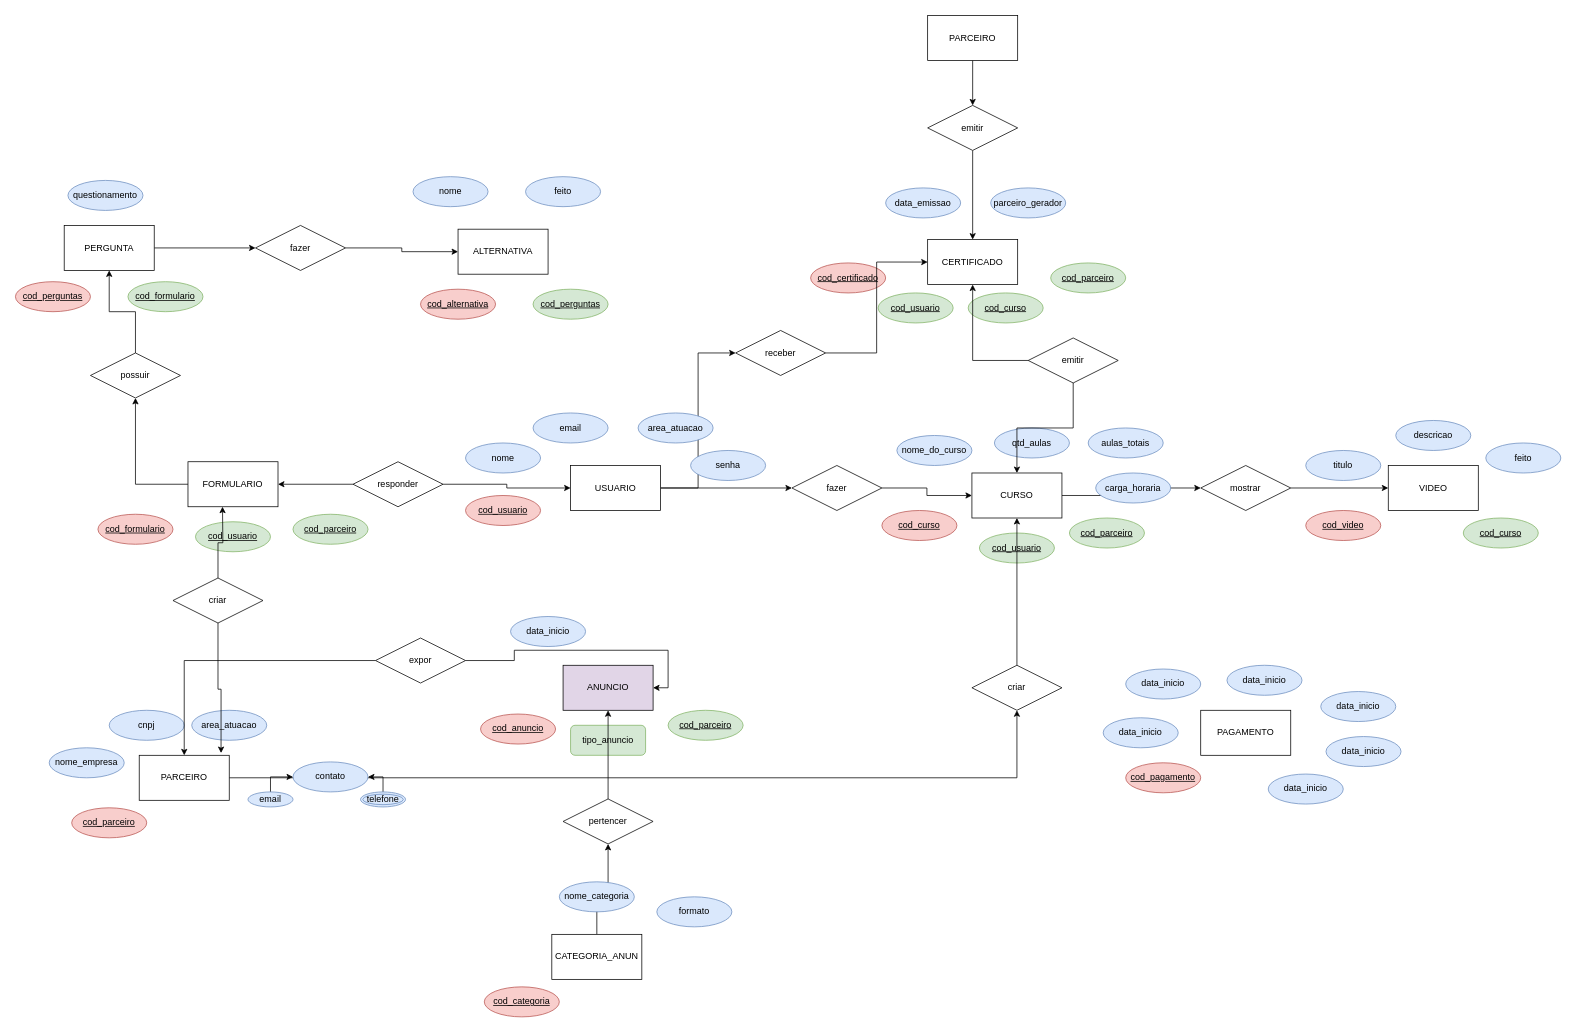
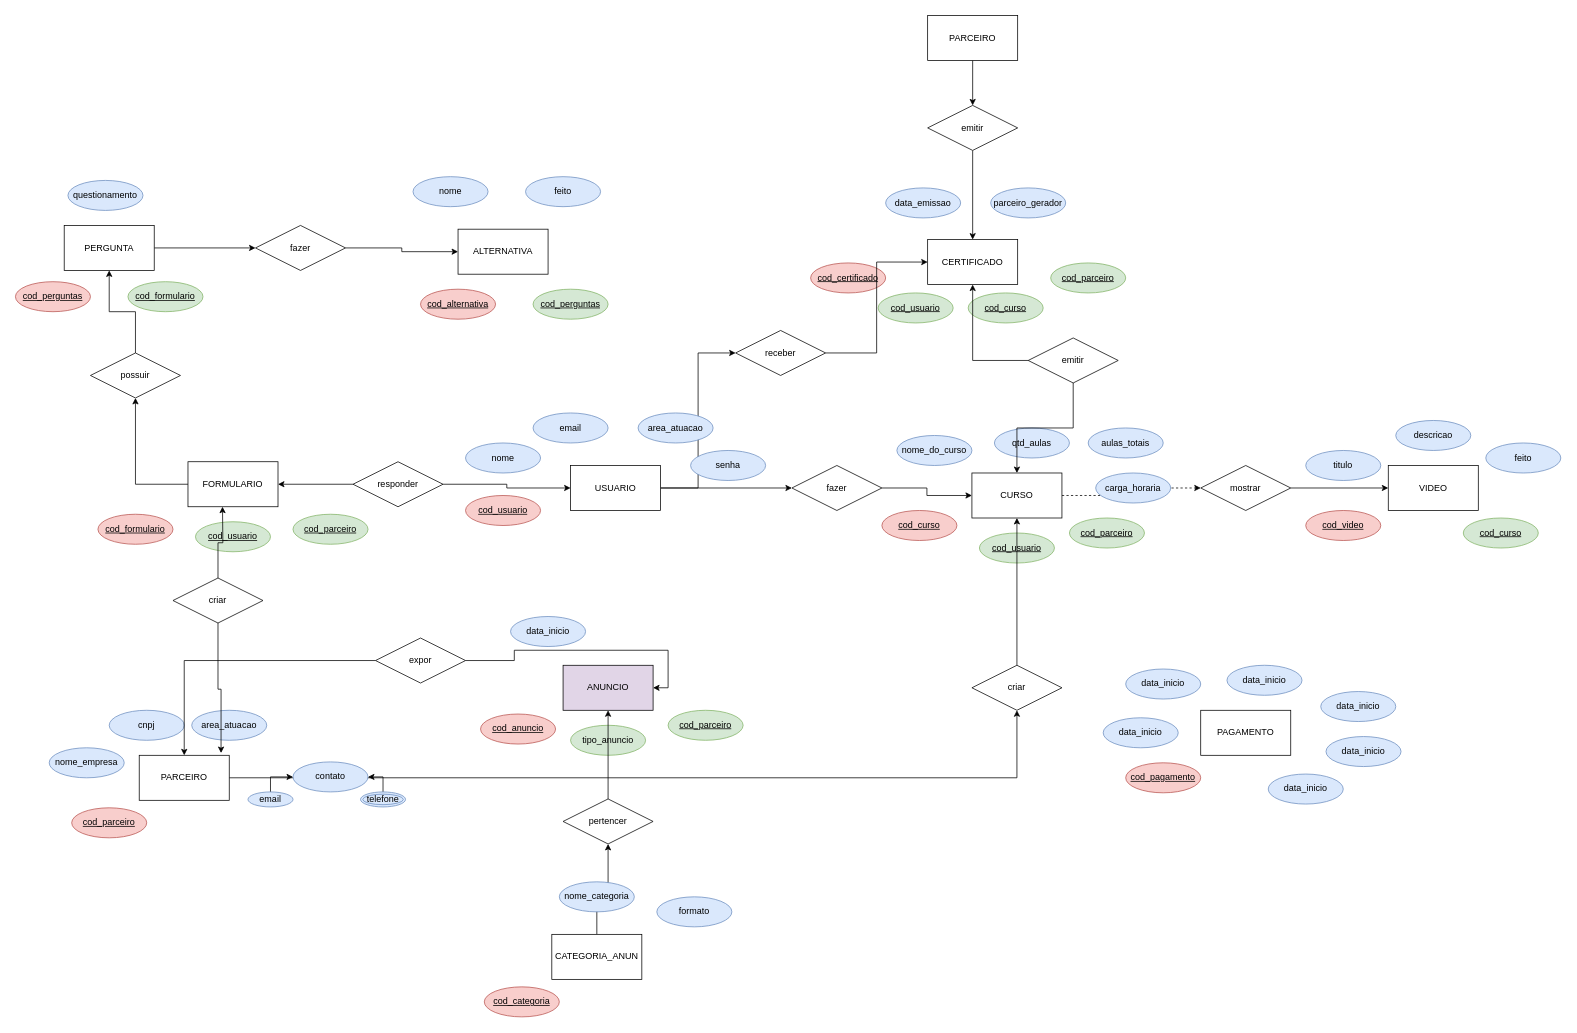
edge "CURSO" -> "mostrar": style solid -> dashed
node "tipo_anuncio": shape rounded rectangle -> ellipse
